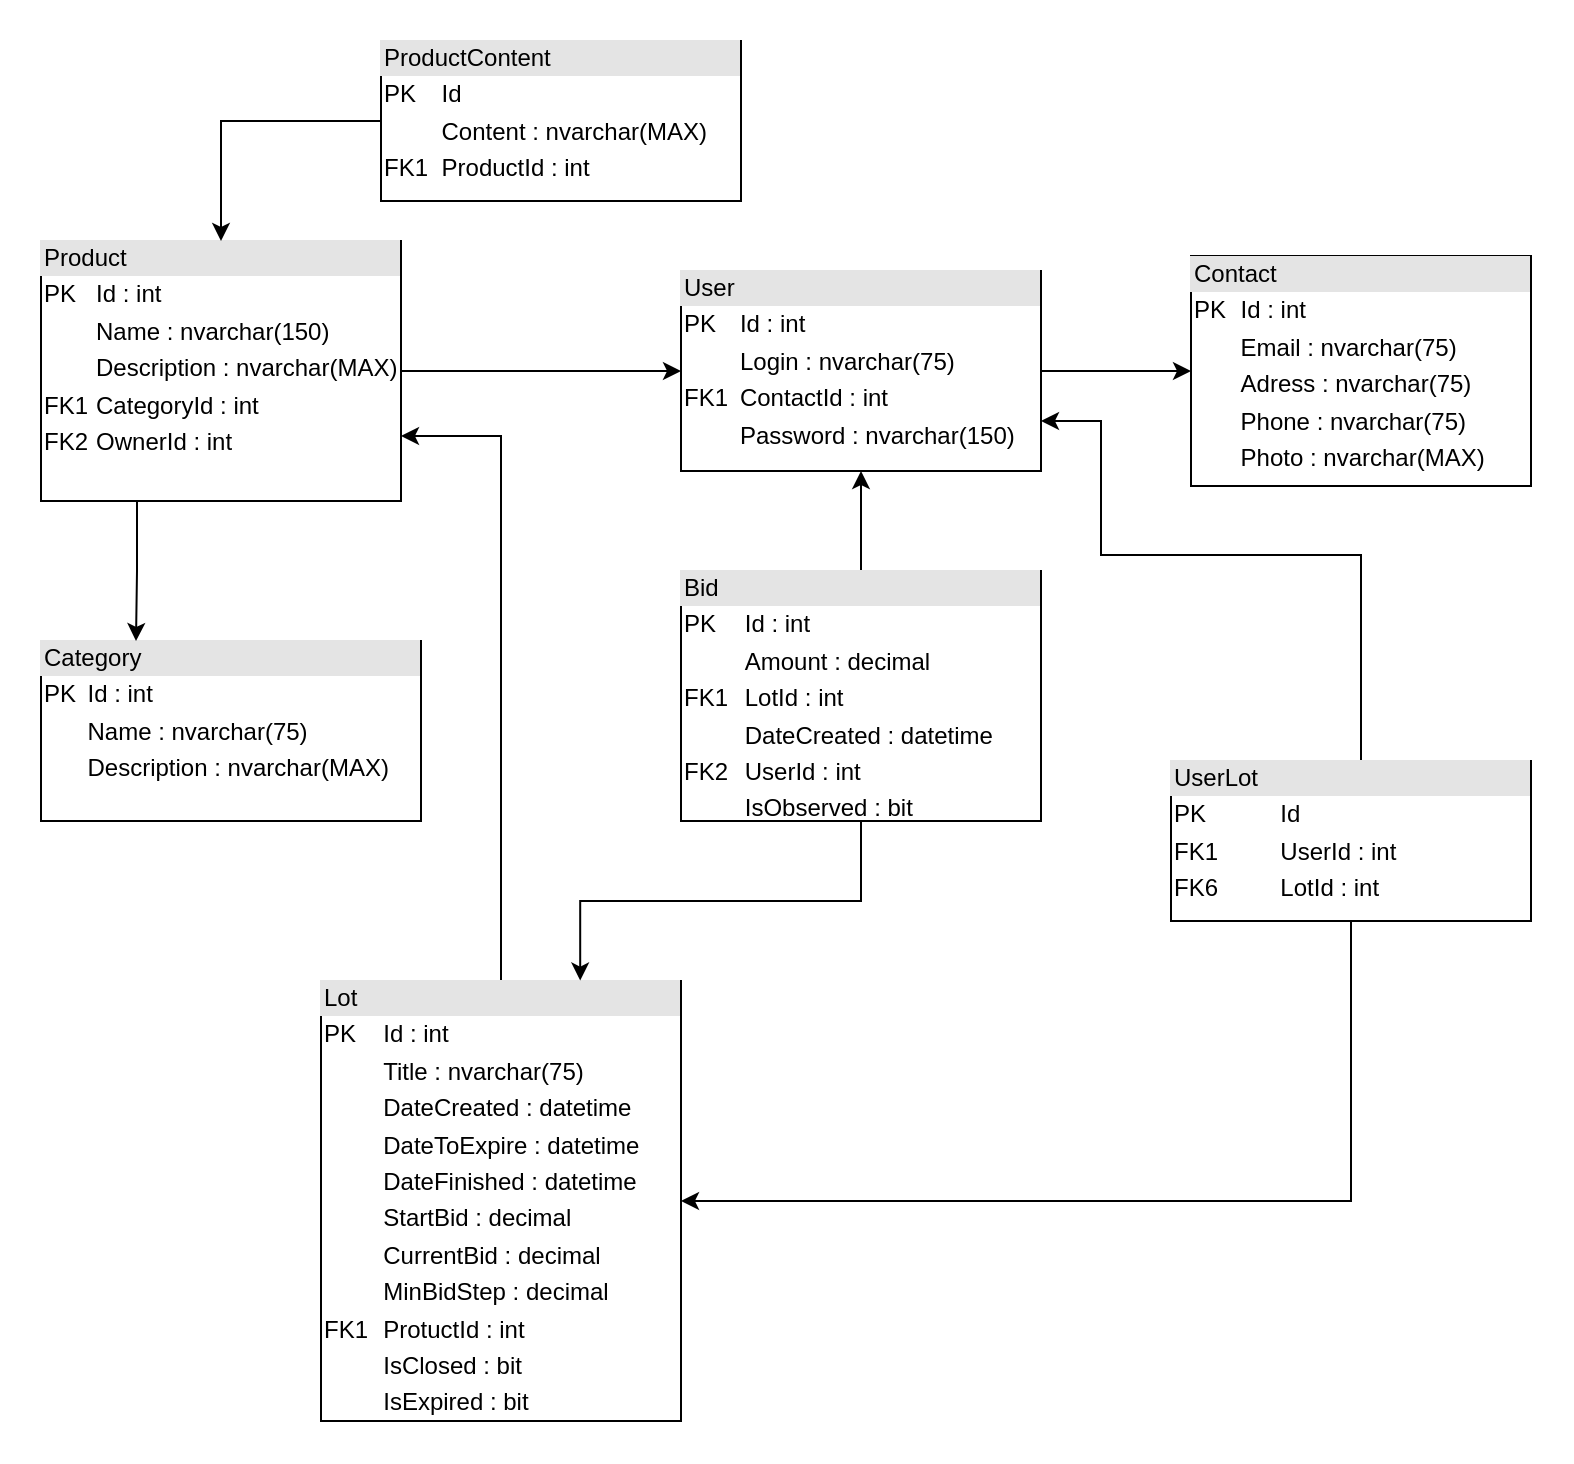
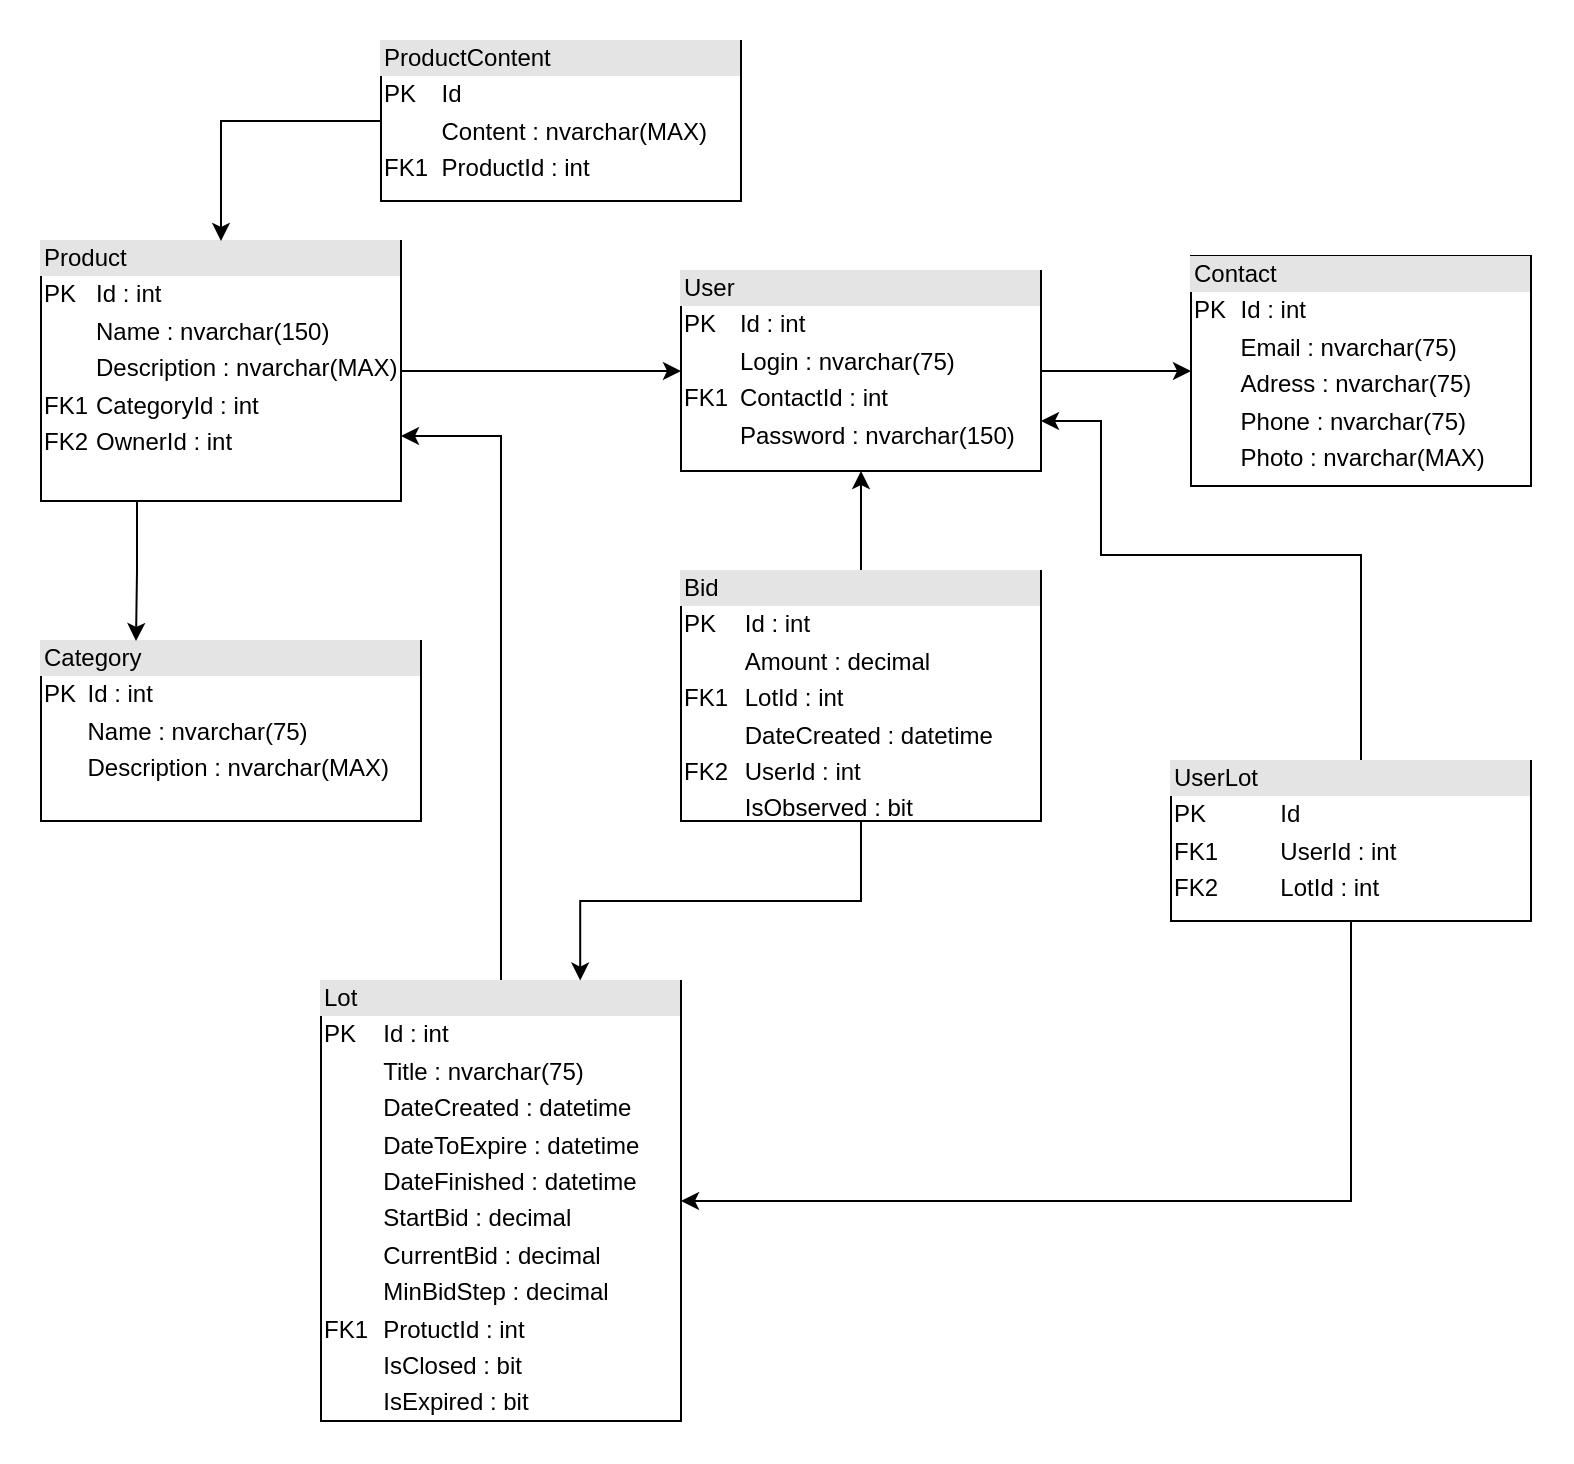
node "UserLot PK Id FK1 UserId : int FK6 LotId : int": label "UserLot PK Id FK1 UserId : int FK6 LotId : int" -> "UserLot PK Id FK1 UserId : int FK2 LotId : int"
